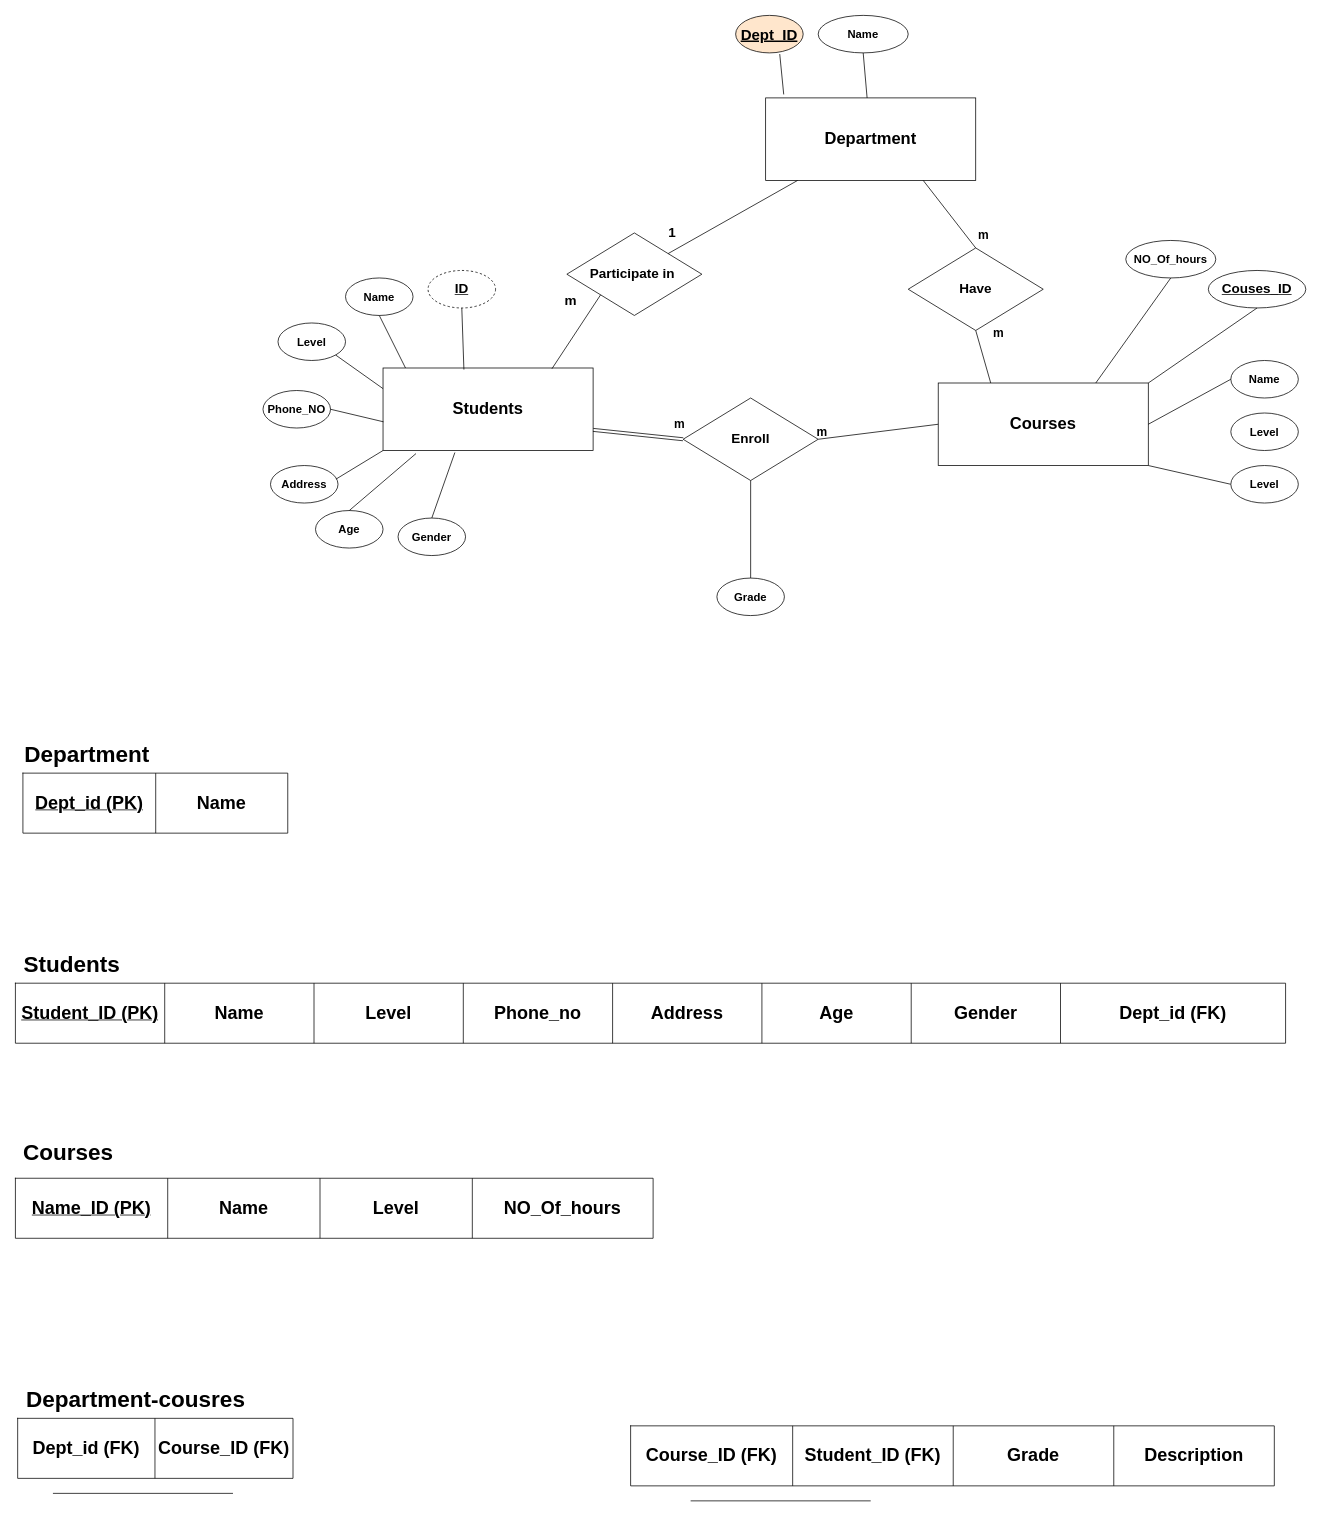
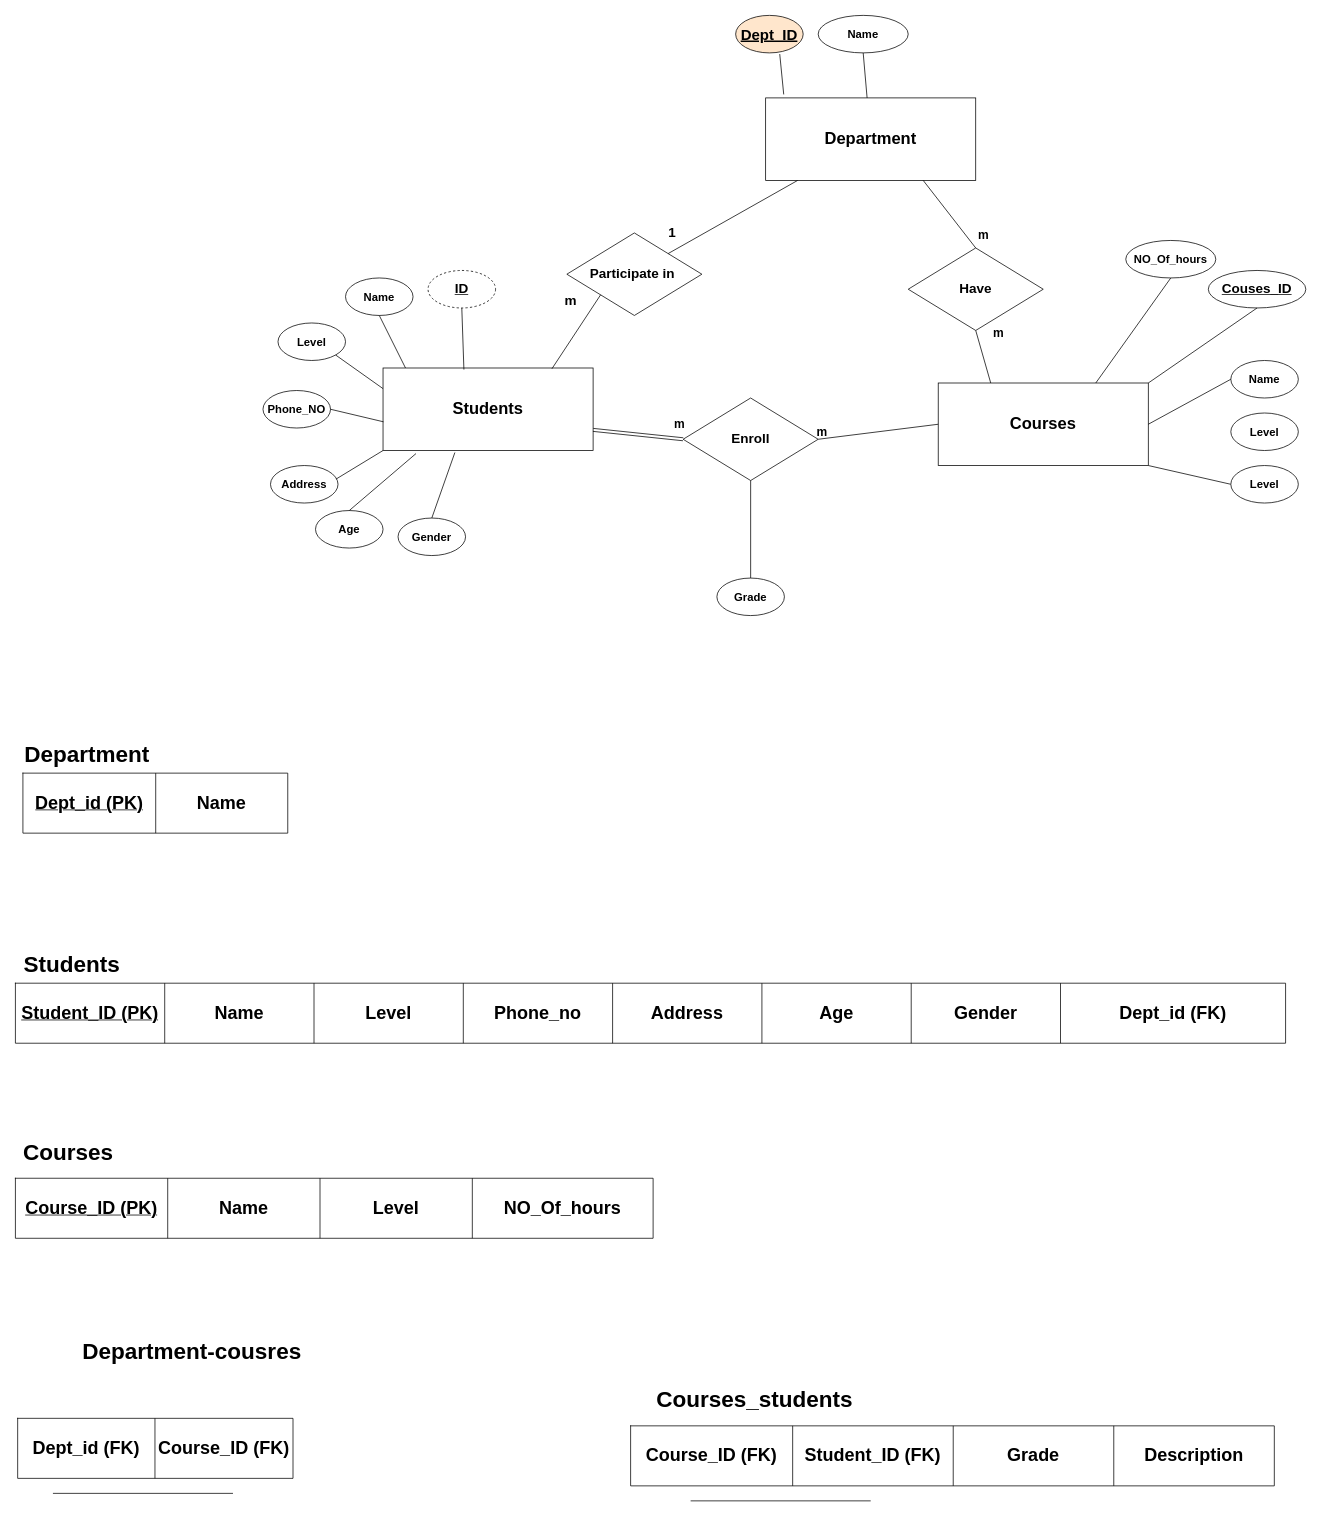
node "Name_ID (PK)": label "Name_ID (PK)" -> "Course_ID (PK)"
node "Department-cousres": moved (135, 1399) -> (192, 1350)
node "Courses_students": added
